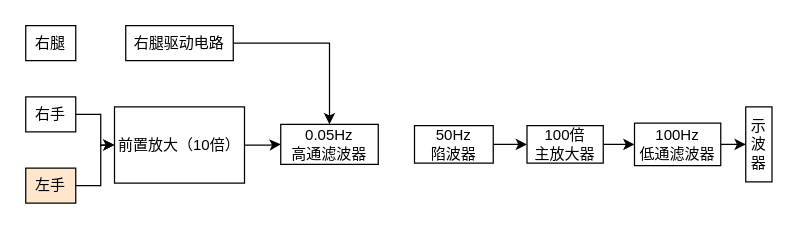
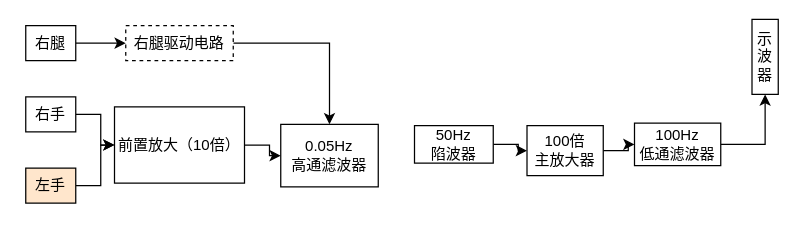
edge "右腿" -> "右腿驱动电路": added
node "右腿驱动电路": style solid -> dashed
node "0.05Hz 高通滤波器": size 98x40 -> 98x63
node "100倍 主放大器": size 76x38 -> 76x50
node "示波器": moved (759, 144) -> (765, 57)
